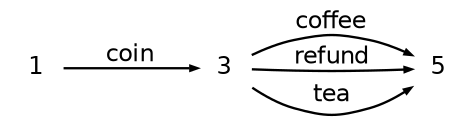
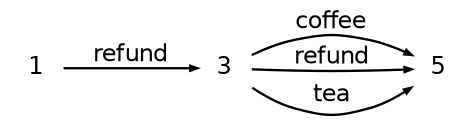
edge "1" -> "3": label "coin" -> "refund"
